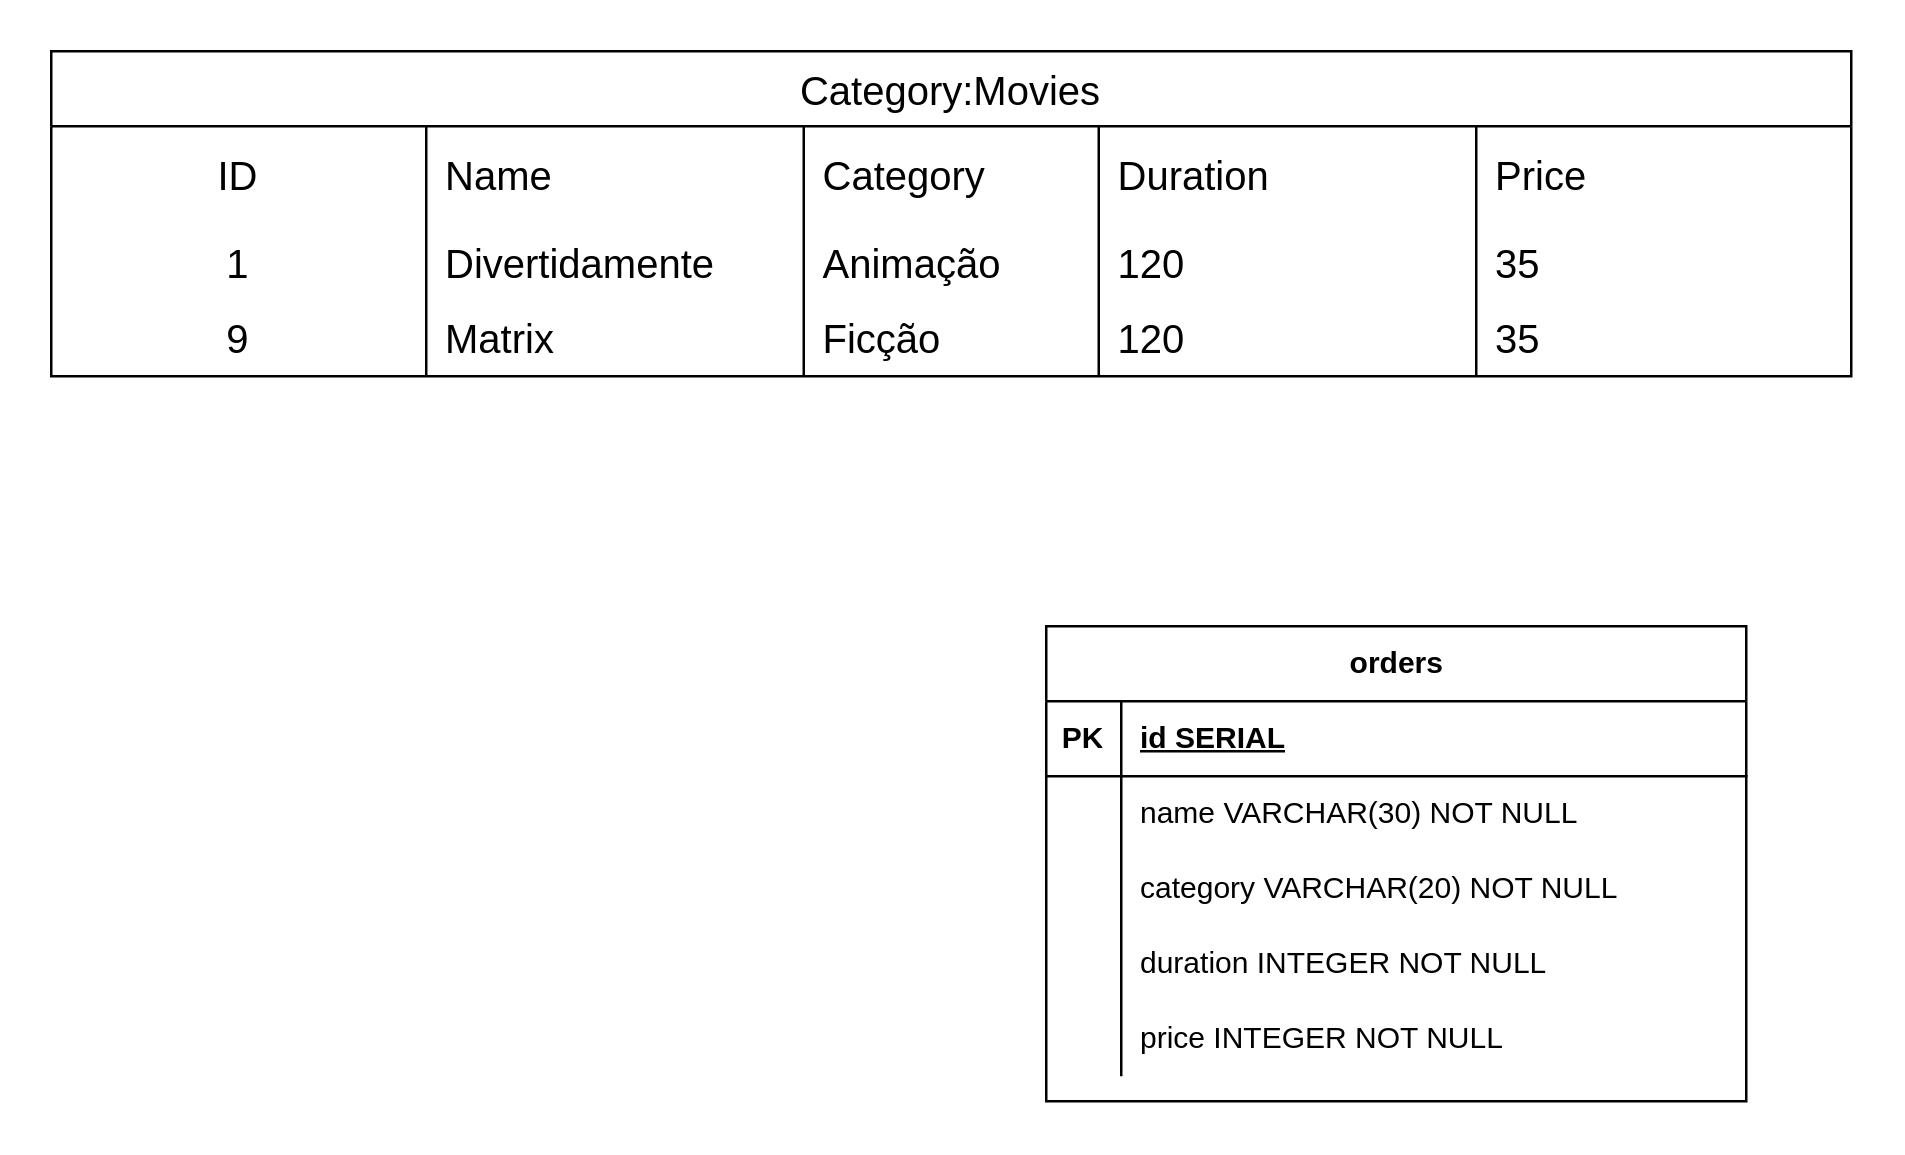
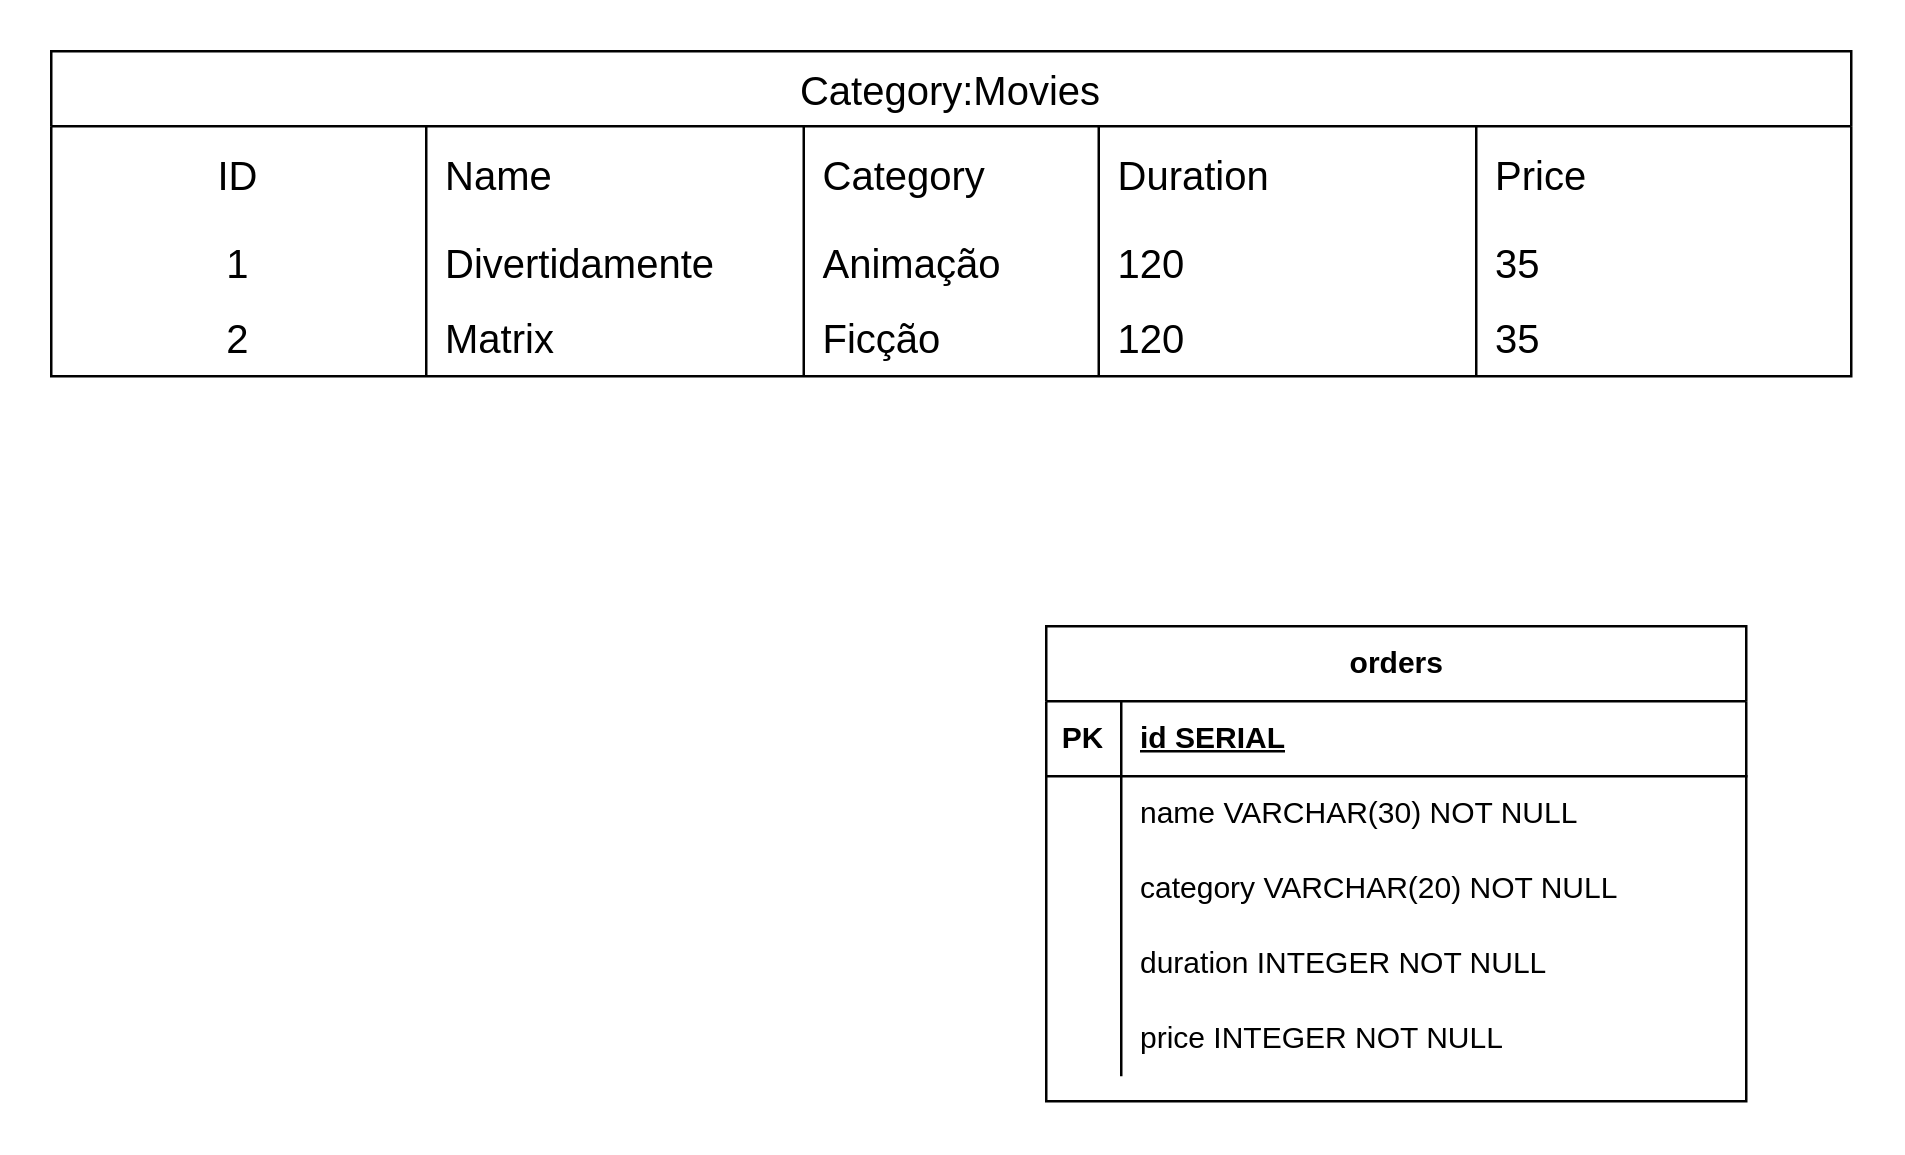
node "9": label "9" -> "2"
